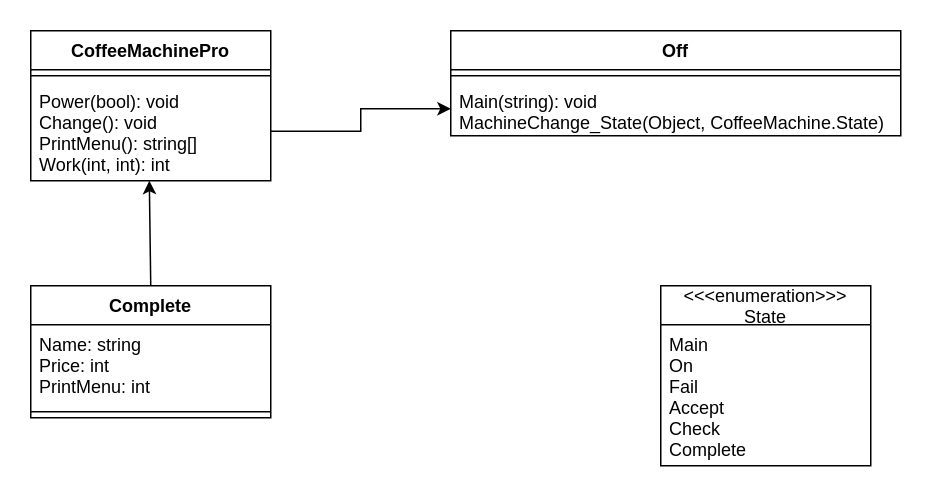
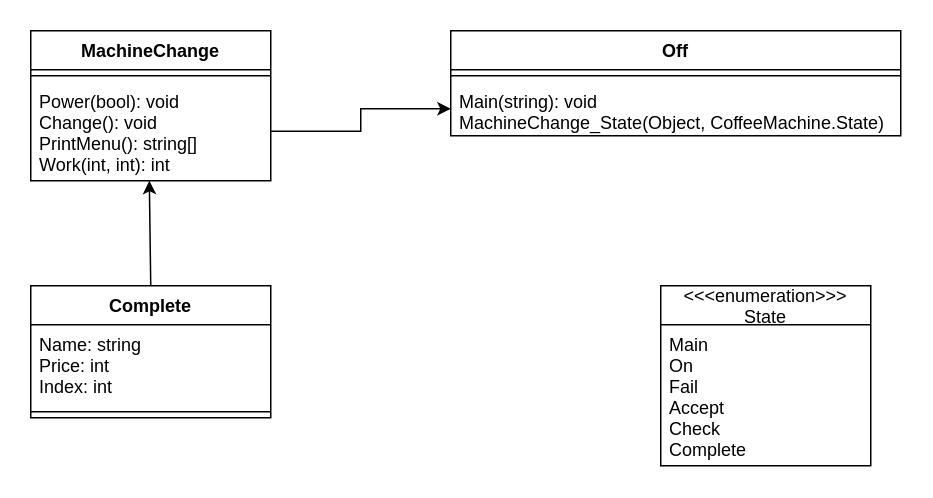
node "CoffeeMachinePro": label "CoffeeMachinePro" -> "MachineChange"
node "Name: string Price: int PrintMenu: int": label "Name: string Price: int PrintMenu: int" -> "Name: string Price: int Index: int"
